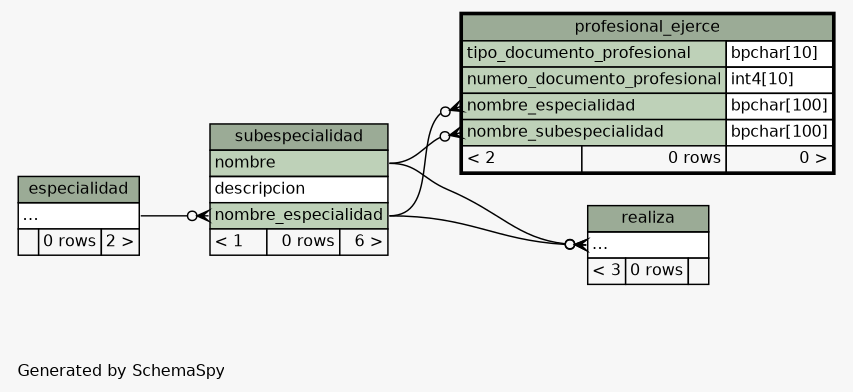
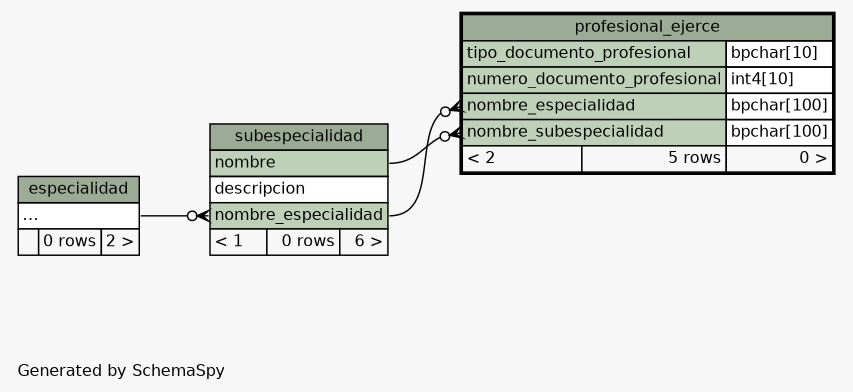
node "profesional_ejerce": text "0 rows" -> "5 rows"
node "realiza": removed
